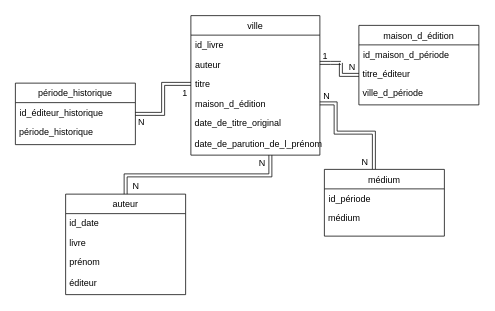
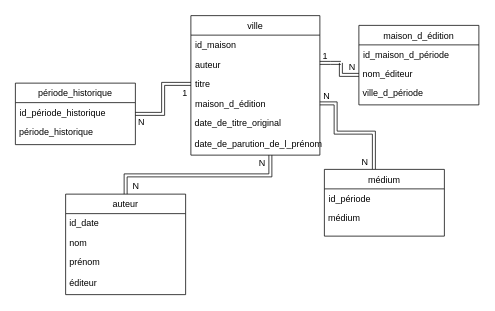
node "id_livre": label "id_livre" -> "id_maison"
node "titre_éditeur": label "titre_éditeur" -> "nom_éditeur"
node "id_éditeur_historique": label "id_éditeur_historique" -> "id_période_historique"
node "livre": label "livre" -> "nom"
